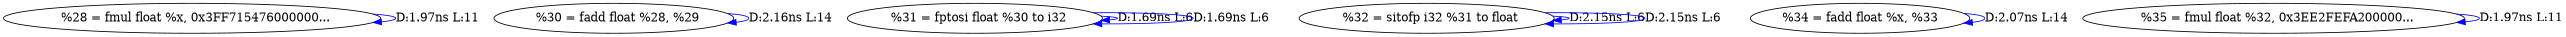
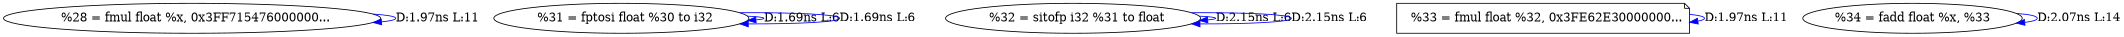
node "%30 = fadd float %28, %29": removed
node "%33 = fmul float %32, 0x3FE62E30000000...": added
node "%35 = fmul float %32, 0x3EE2FEFA200000...": removed
